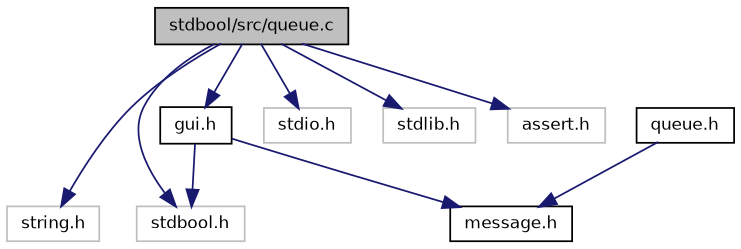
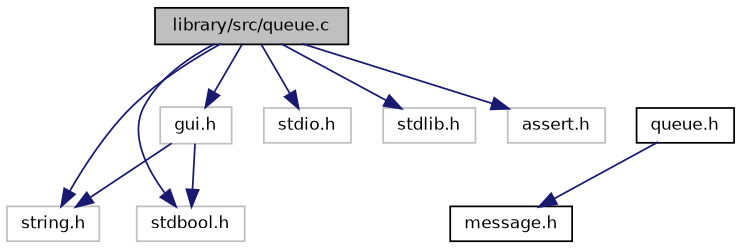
node "stdbool/src/queue.c": label "stdbool/src/queue.c" -> "library/src/queue.c"
node "gui.h": color black -> grey75
edge "gui.h" -> "message.h": now "gui.h" -> "string.h"
